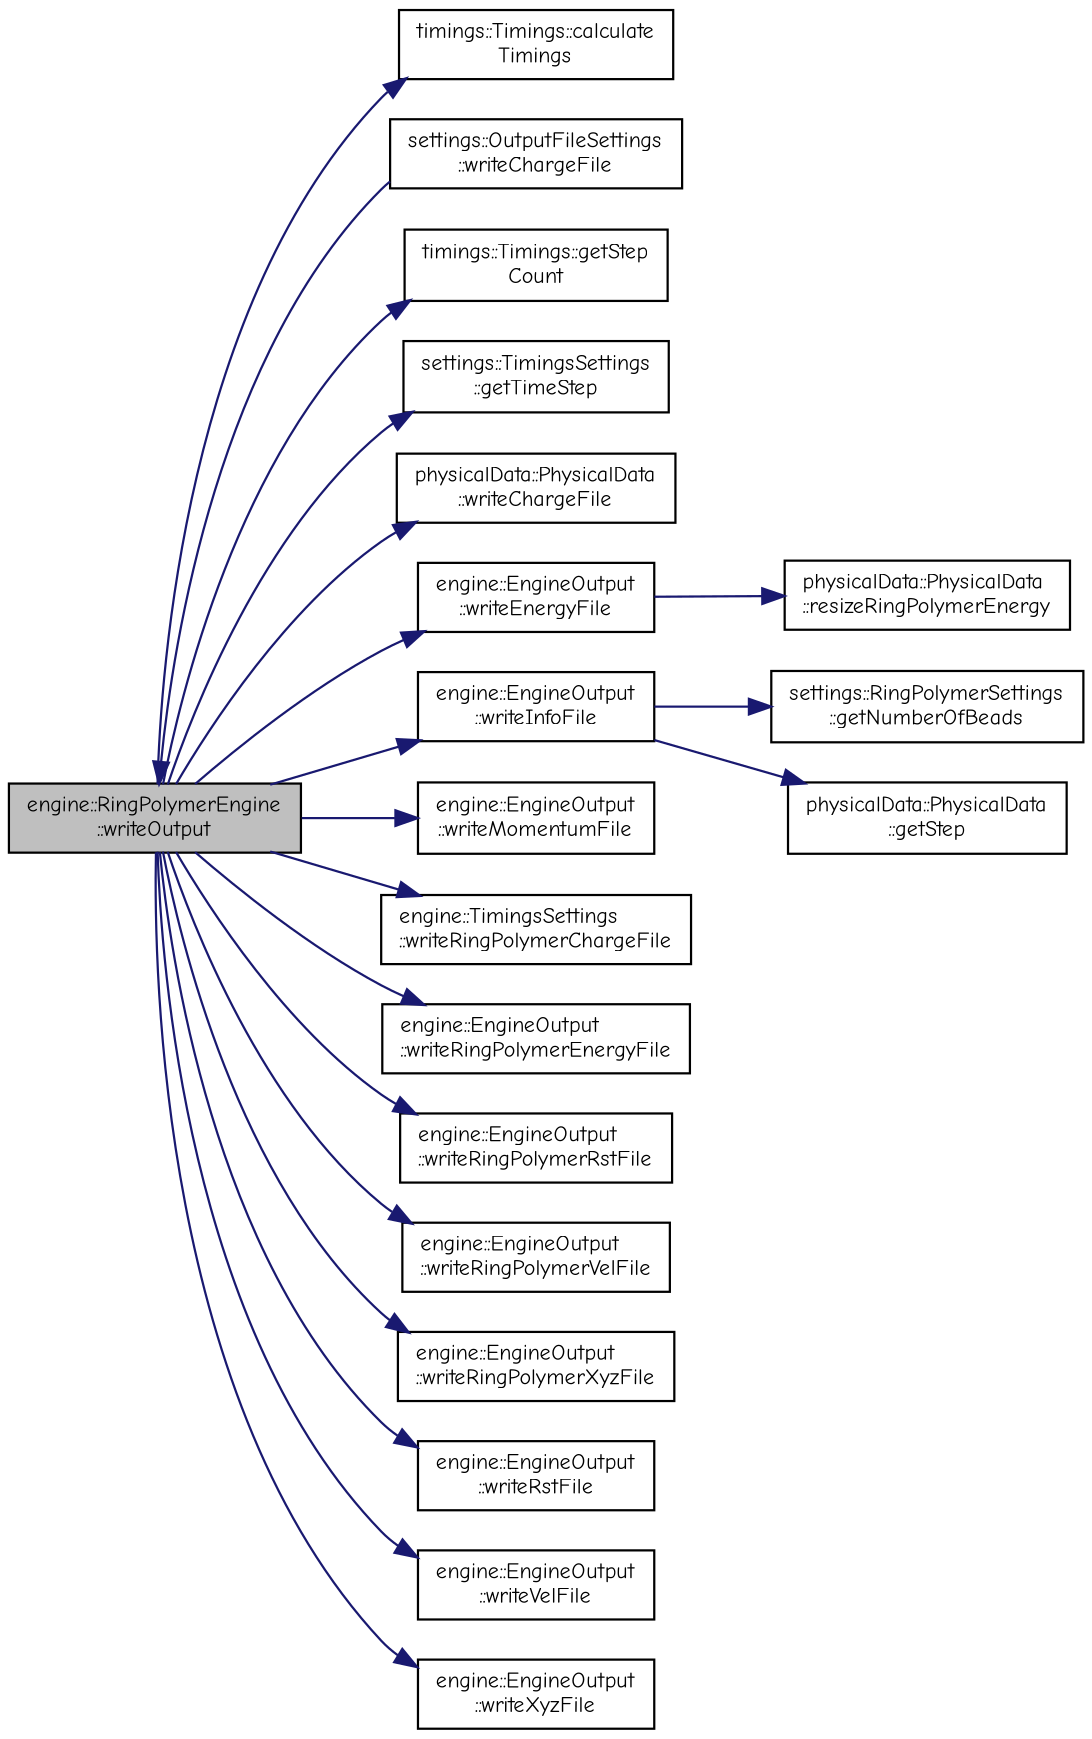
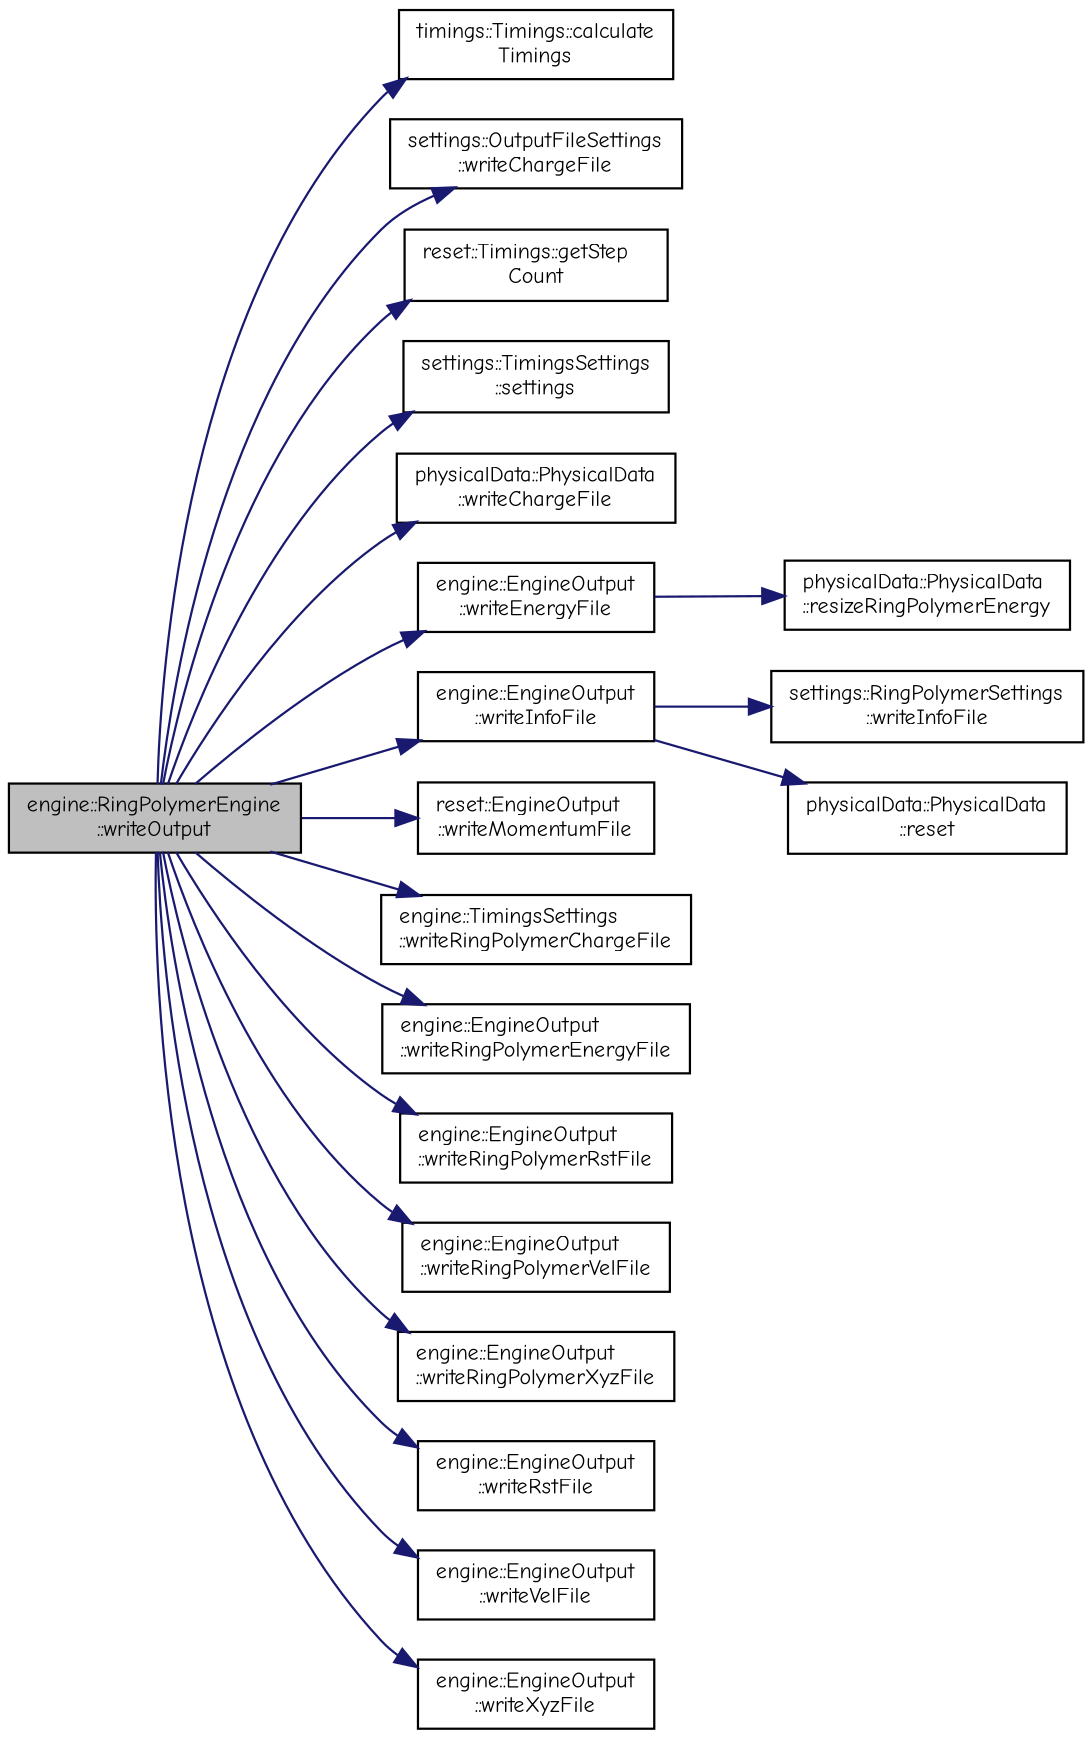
node "timings::Timings::getStep Count": label "timings::Timings::getStep Count" -> "reset::Timings::getStep Count"
node "settings::TimingsSettings ::getTimeStep": label "settings::TimingsSettings ::getTimeStep" -> "settings::TimingsSettings ::settings"
edge "settings::OutputFileSettings ::writeChargeFile" -> "engine::RingPolymerEngine ::writeOutput": reversed
node "settings::RingPolymerSettings ::getNumberOfBeads": label "settings::RingPolymerSettings ::getNumberOfBeads" -> "settings::RingPolymerSettings ::writeInfoFile"
node "engine::EngineOutput ::writeMomentumFile": label "engine::EngineOutput ::writeMomentumFile" -> "reset::EngineOutput ::writeMomentumFile"
node "physicalData::PhysicalData ::getStep": label "physicalData::PhysicalData ::getStep" -> "physicalData::PhysicalData ::reset"
